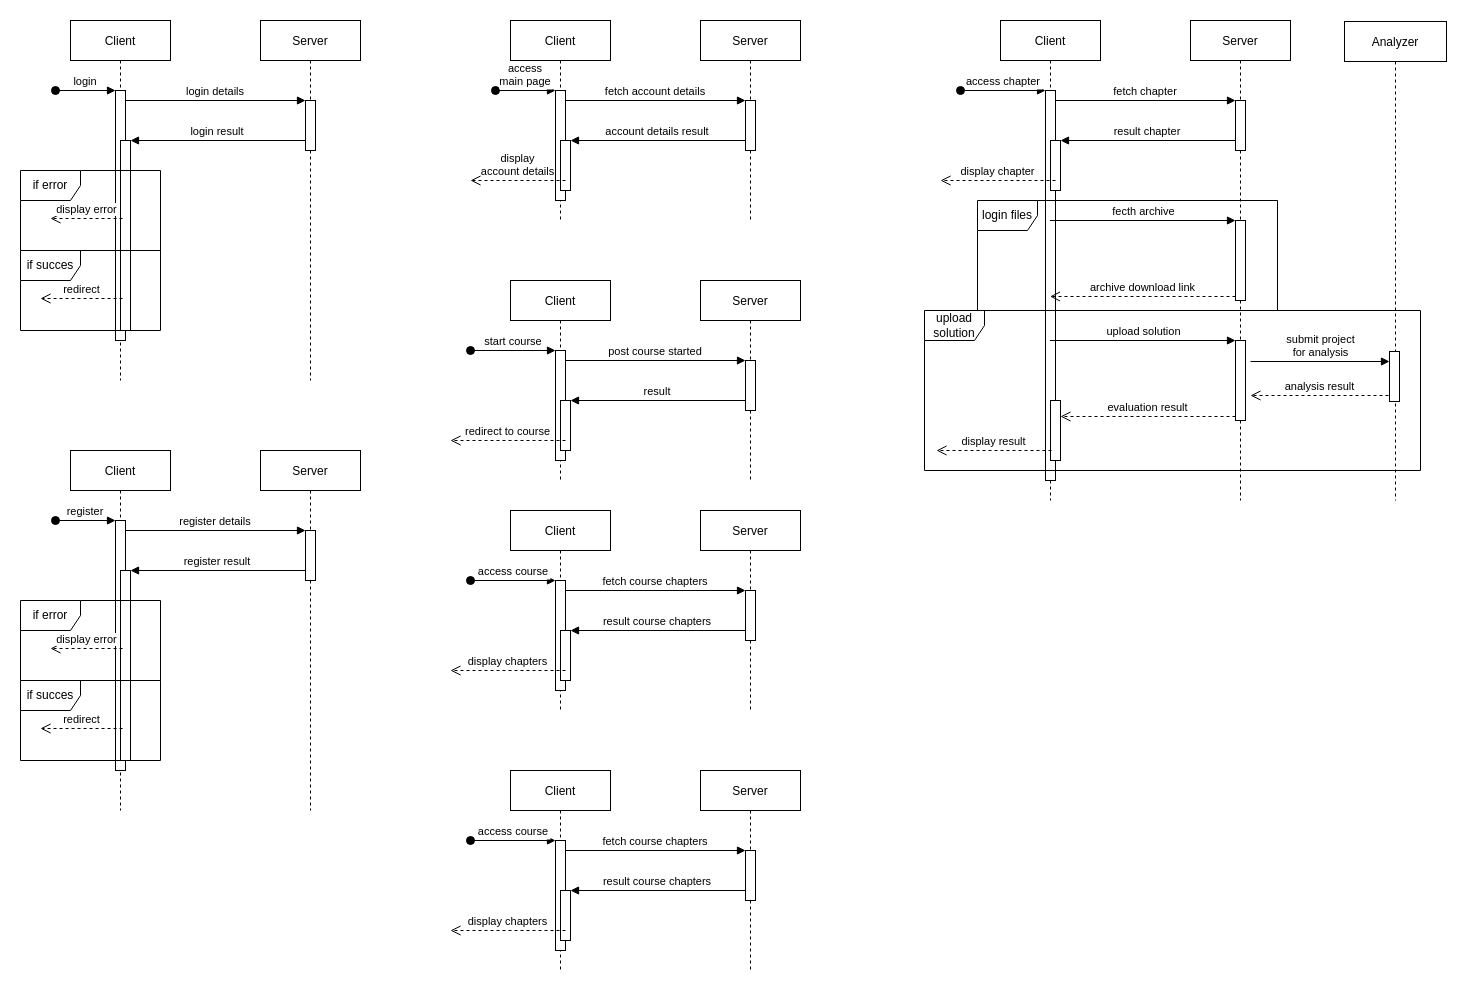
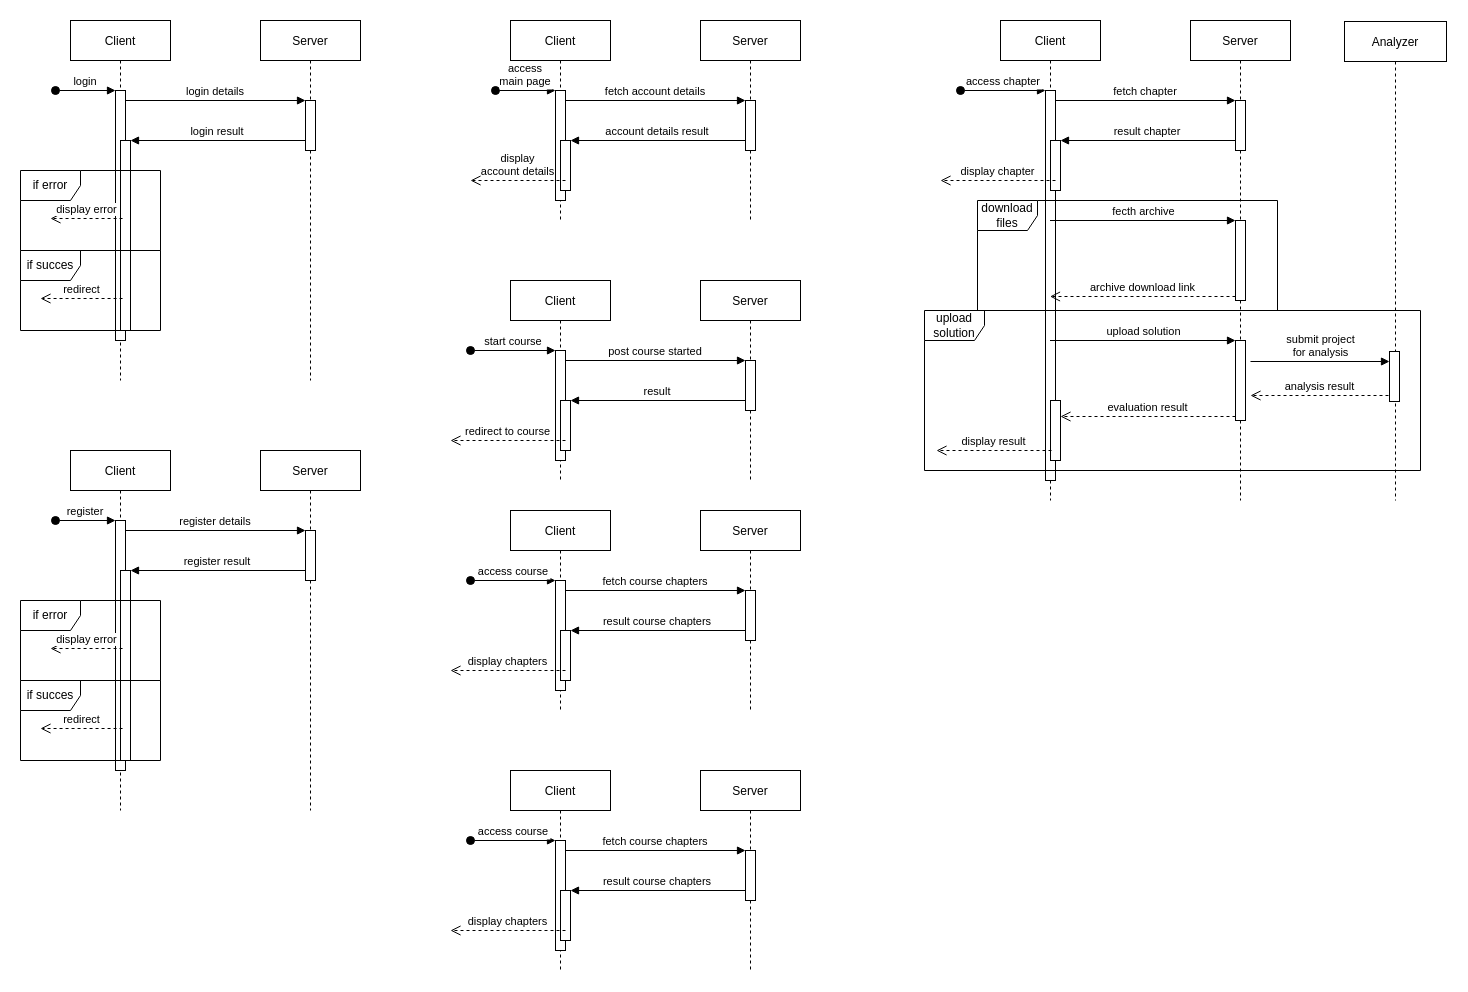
node "login files": label "login files" -> "download files"
